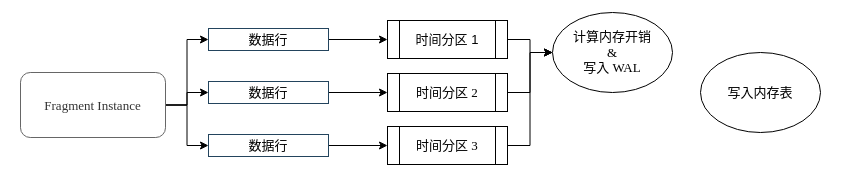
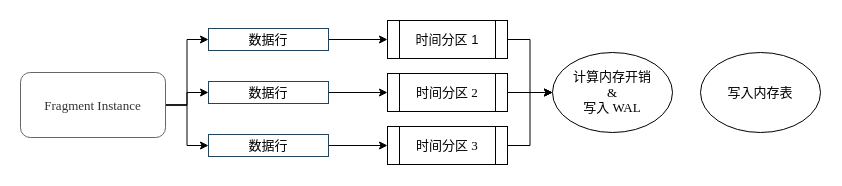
node "计算内存开销&写入 WAL": moved (613, 53) -> (613, 93)
